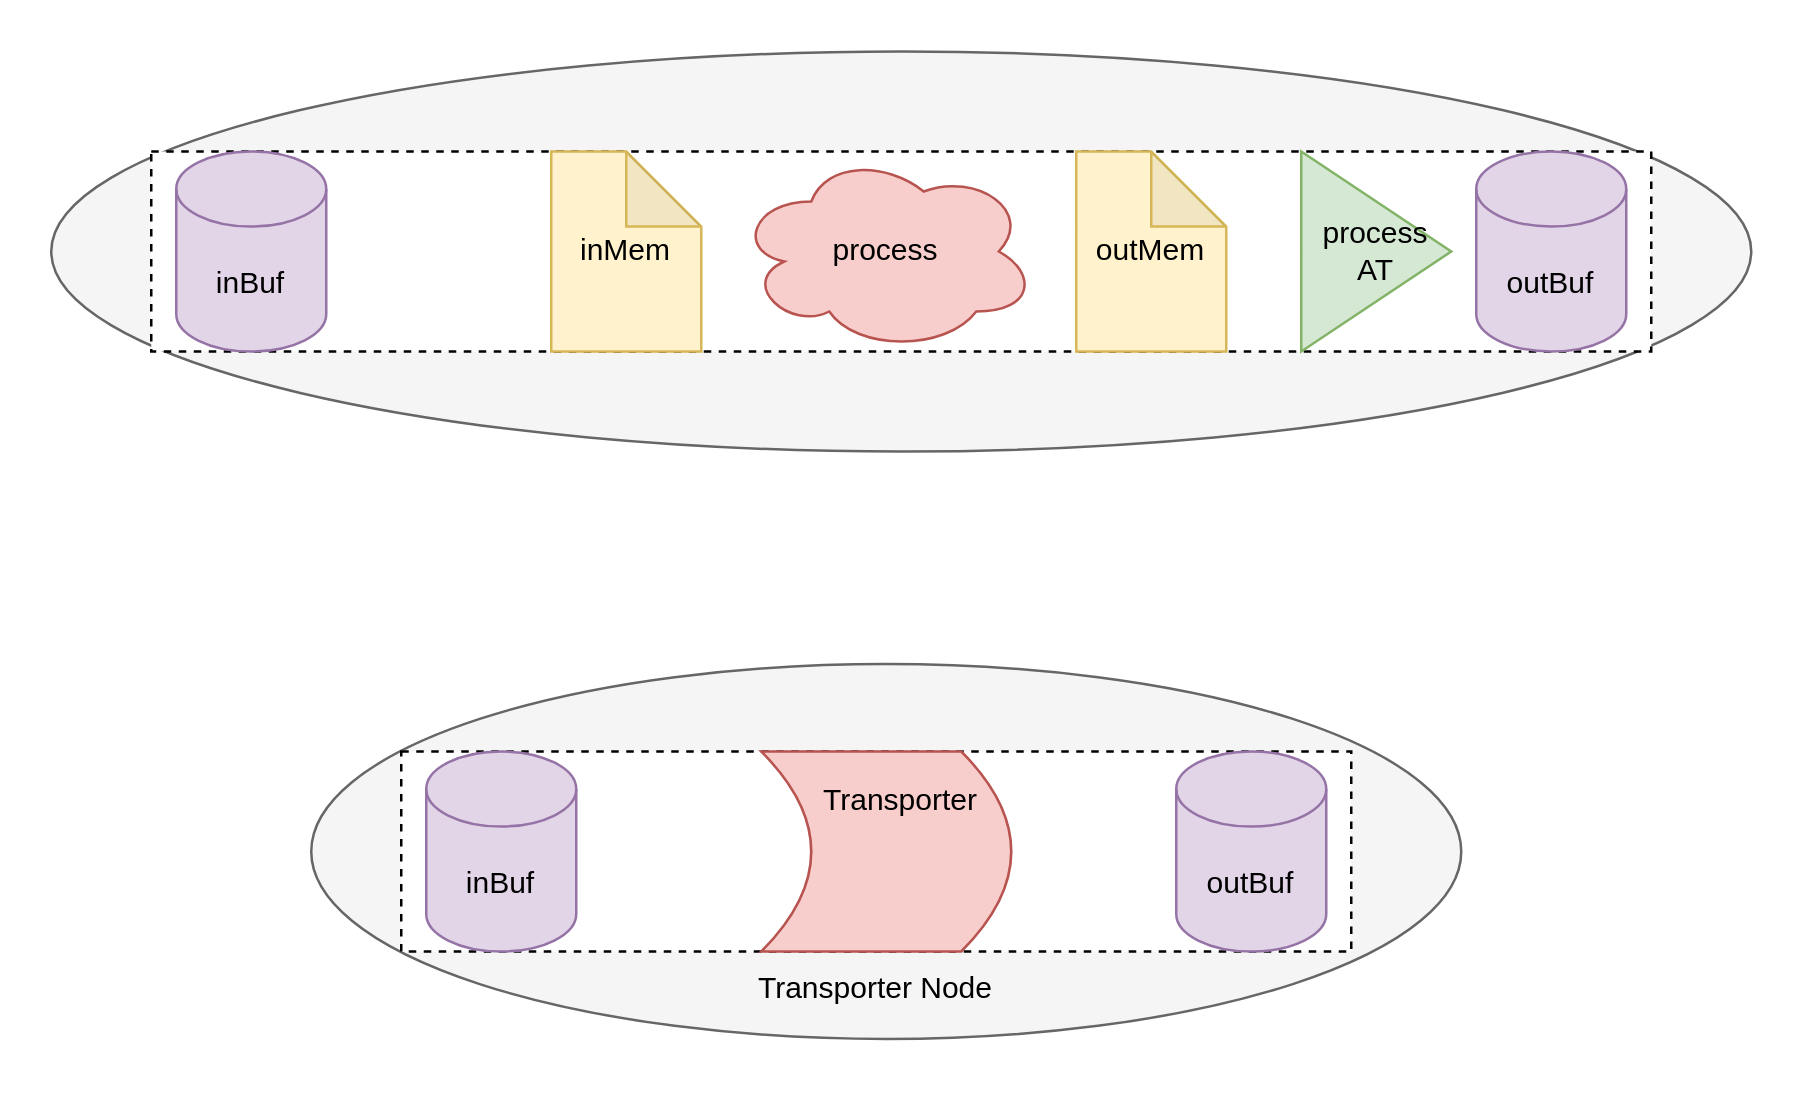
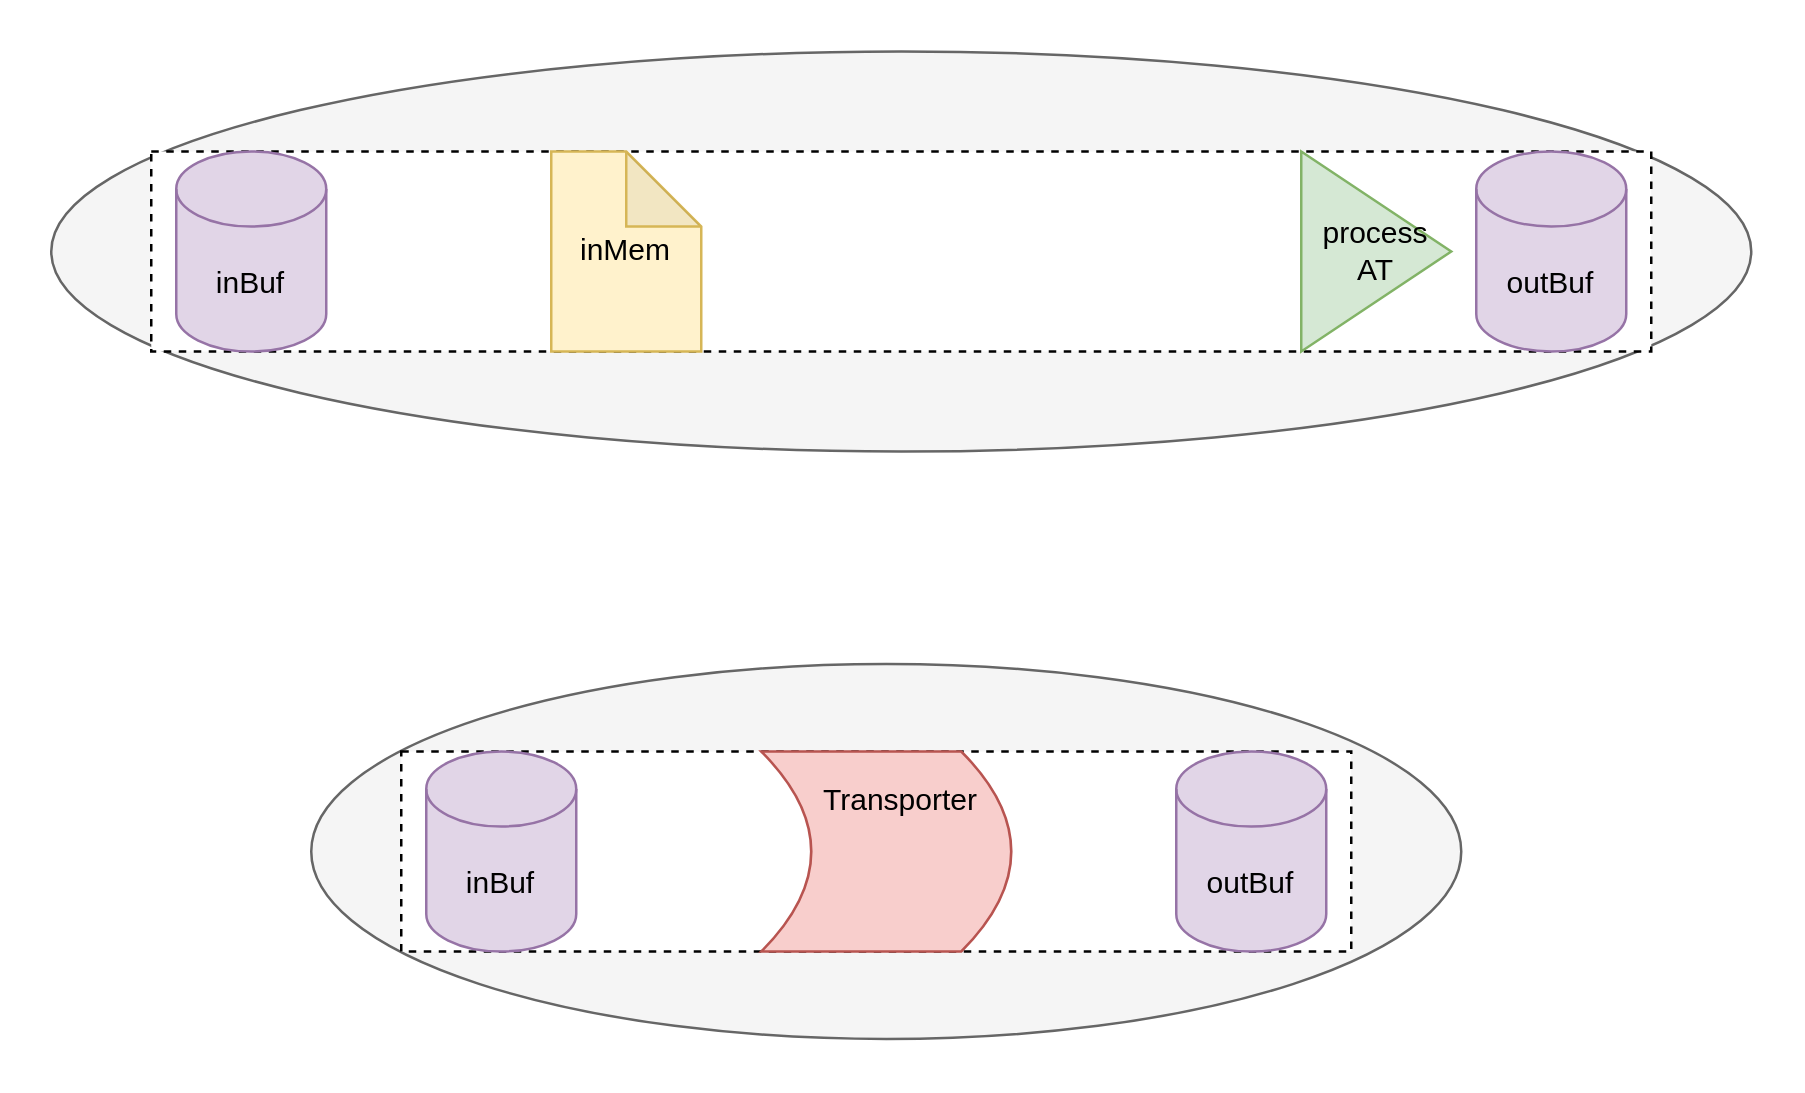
node "process": removed
node "outMem": removed
node "Transporter Node": removed
